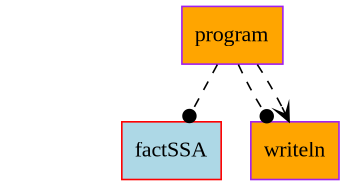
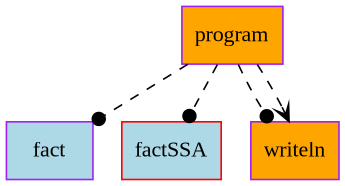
node "fact": added
